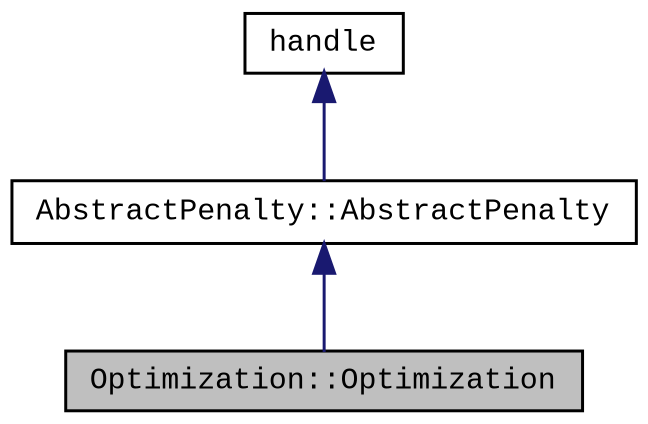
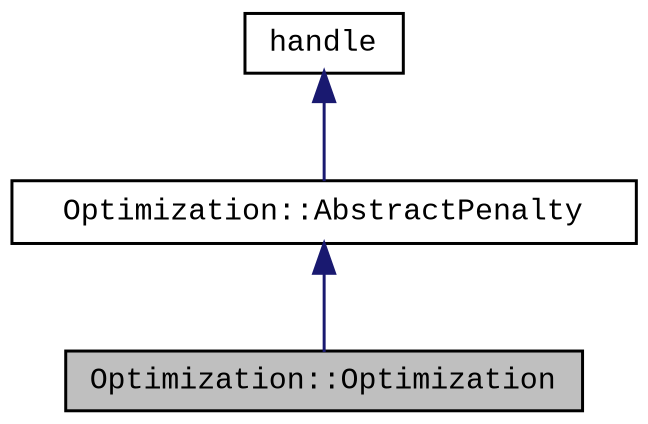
node "AbstractPenalty::AbstractPenalty": label "AbstractPenalty::AbstractPenalty" -> "Optimization::AbstractPenalty"
